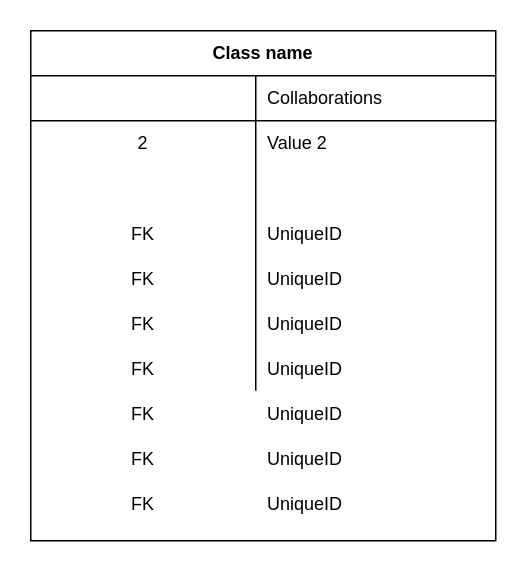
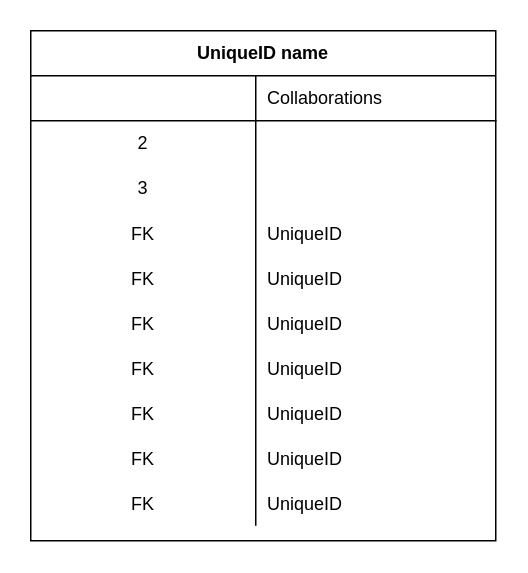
node "Class name": label "Class name" -> "UniqueID name"
node "Value 2": removed
node "3": added
